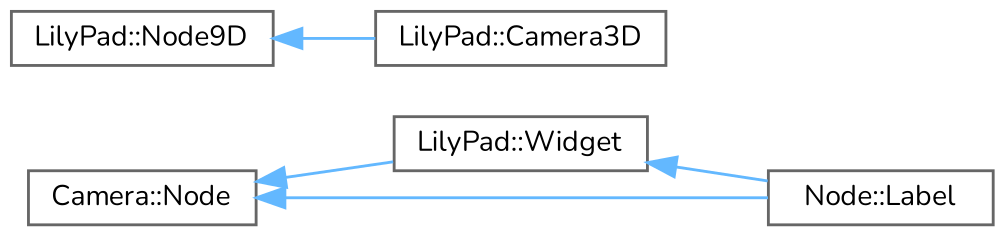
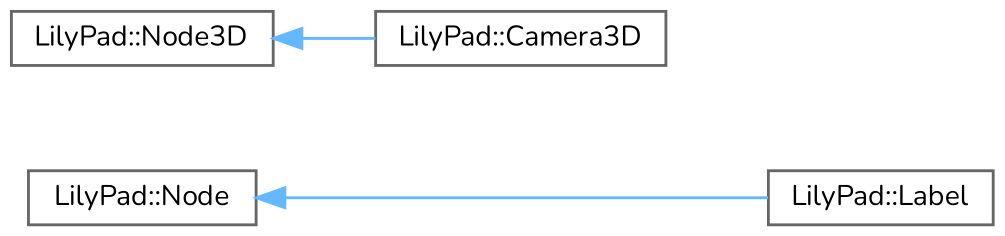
node "LilyPad::Node9D": label "LilyPad::Node9D" -> "LilyPad::Node3D"
node "LilyPad::Widget": removed
node "Camera::Node": label "Camera::Node" -> "LilyPad::Node"
node "Node::Label": label "Node::Label" -> "LilyPad::Label"
